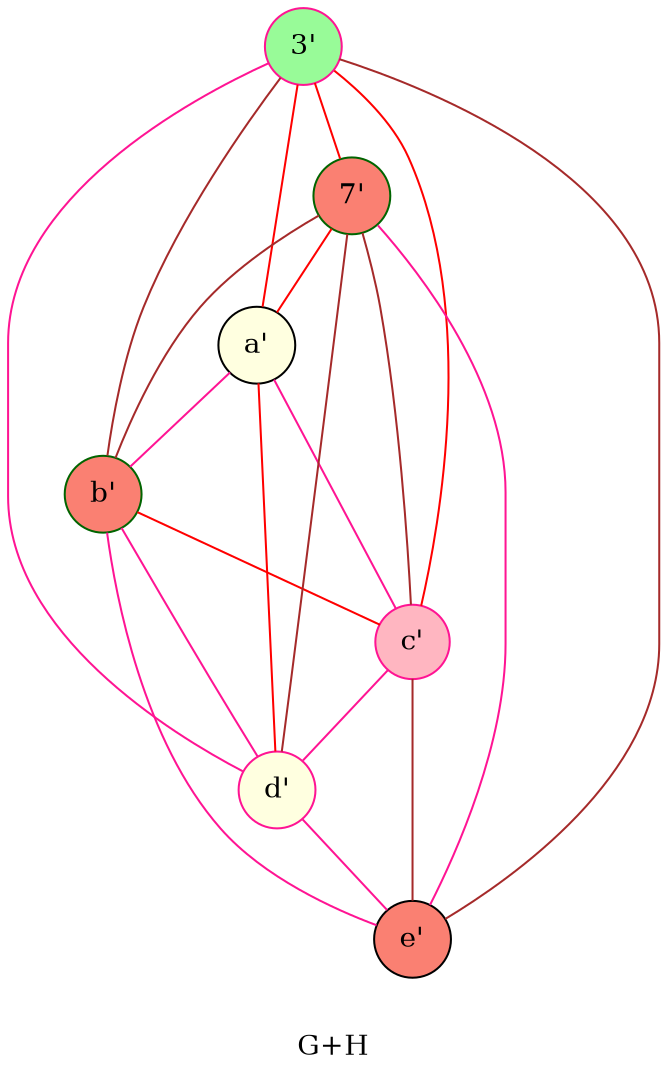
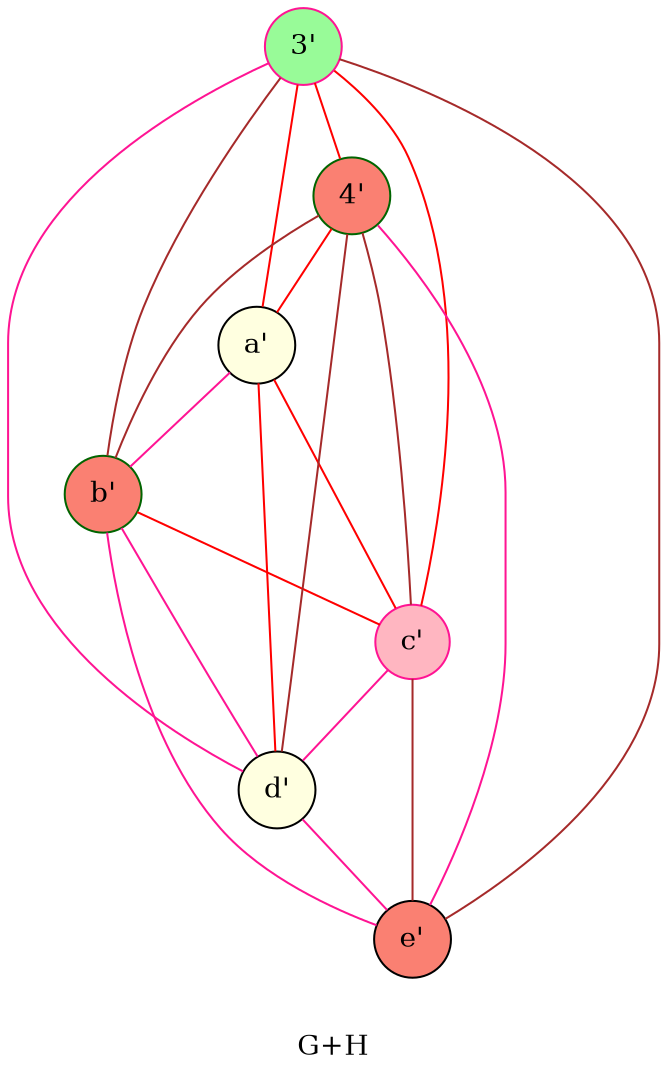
node "7'": label "7'" -> "4'"
edge "a'" -- "c'": color deeppink -> red
node "d'": color deeppink -> black
